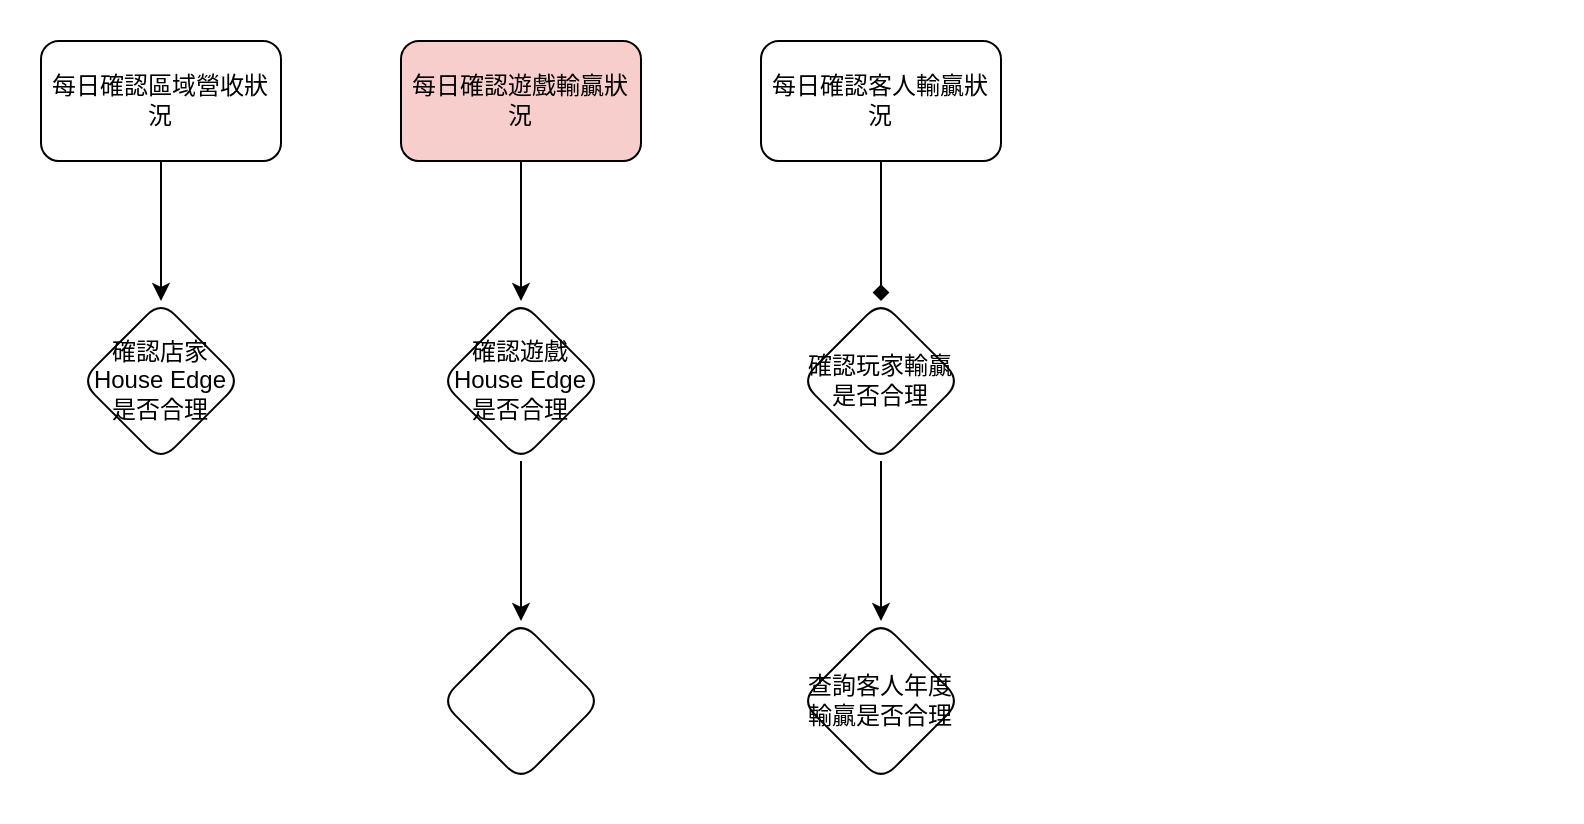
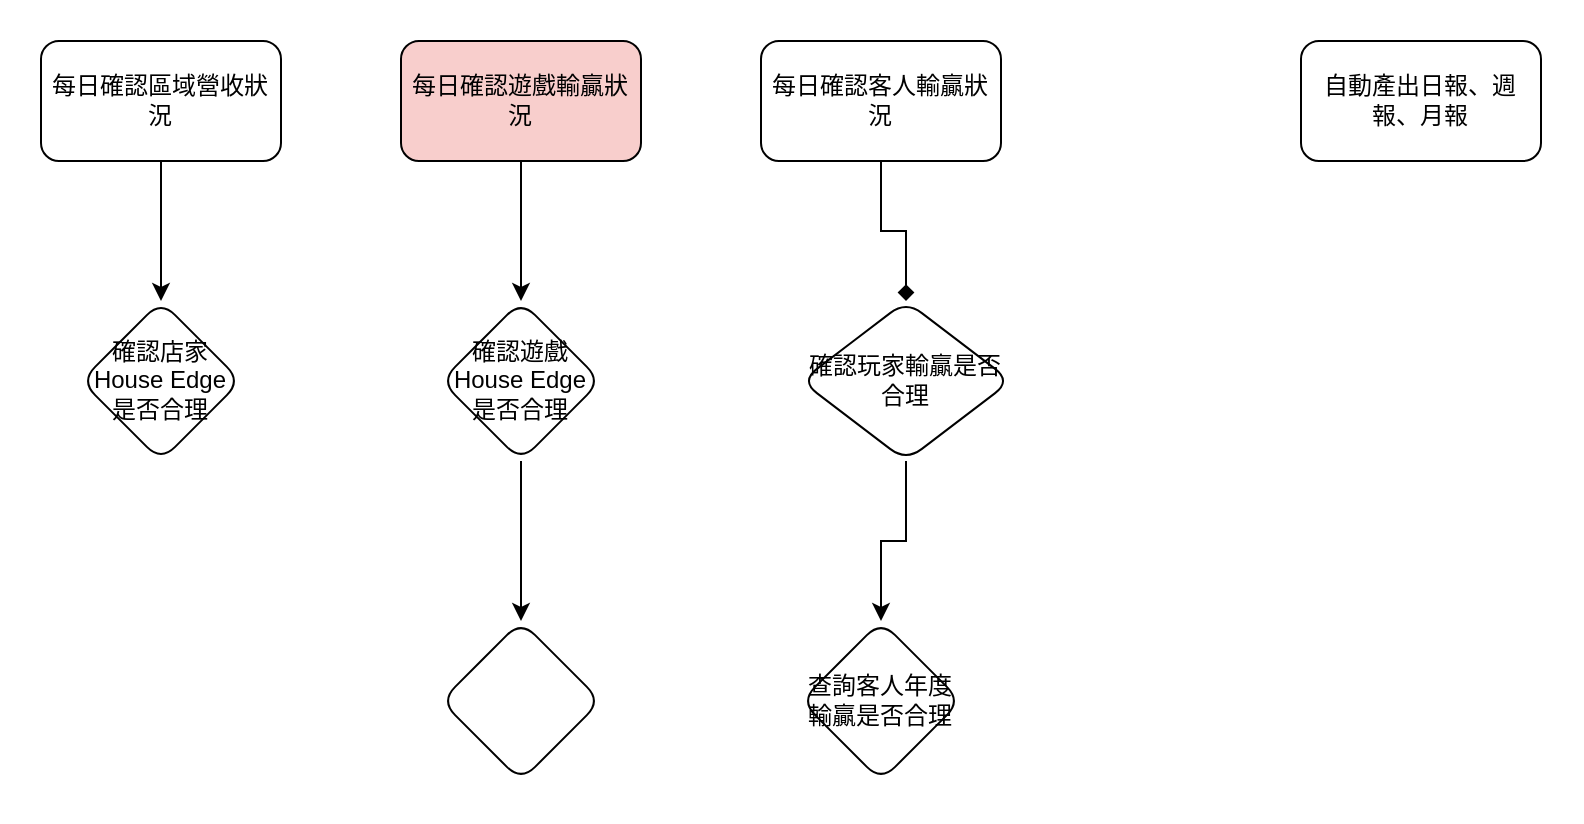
node "自動產出日報、週報、月報": added
node "確認玩家輸贏是否合理": size 160x160 -> 210x160
